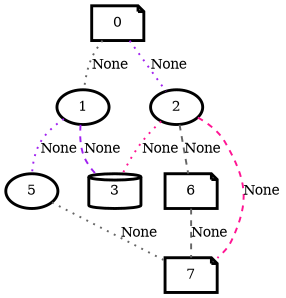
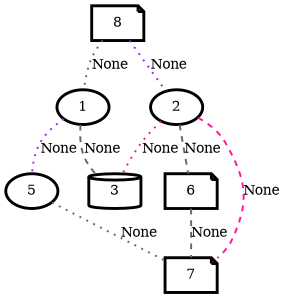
node "0": label "0" -> "8"
edge "1" -- "3": color purple -> gray40
